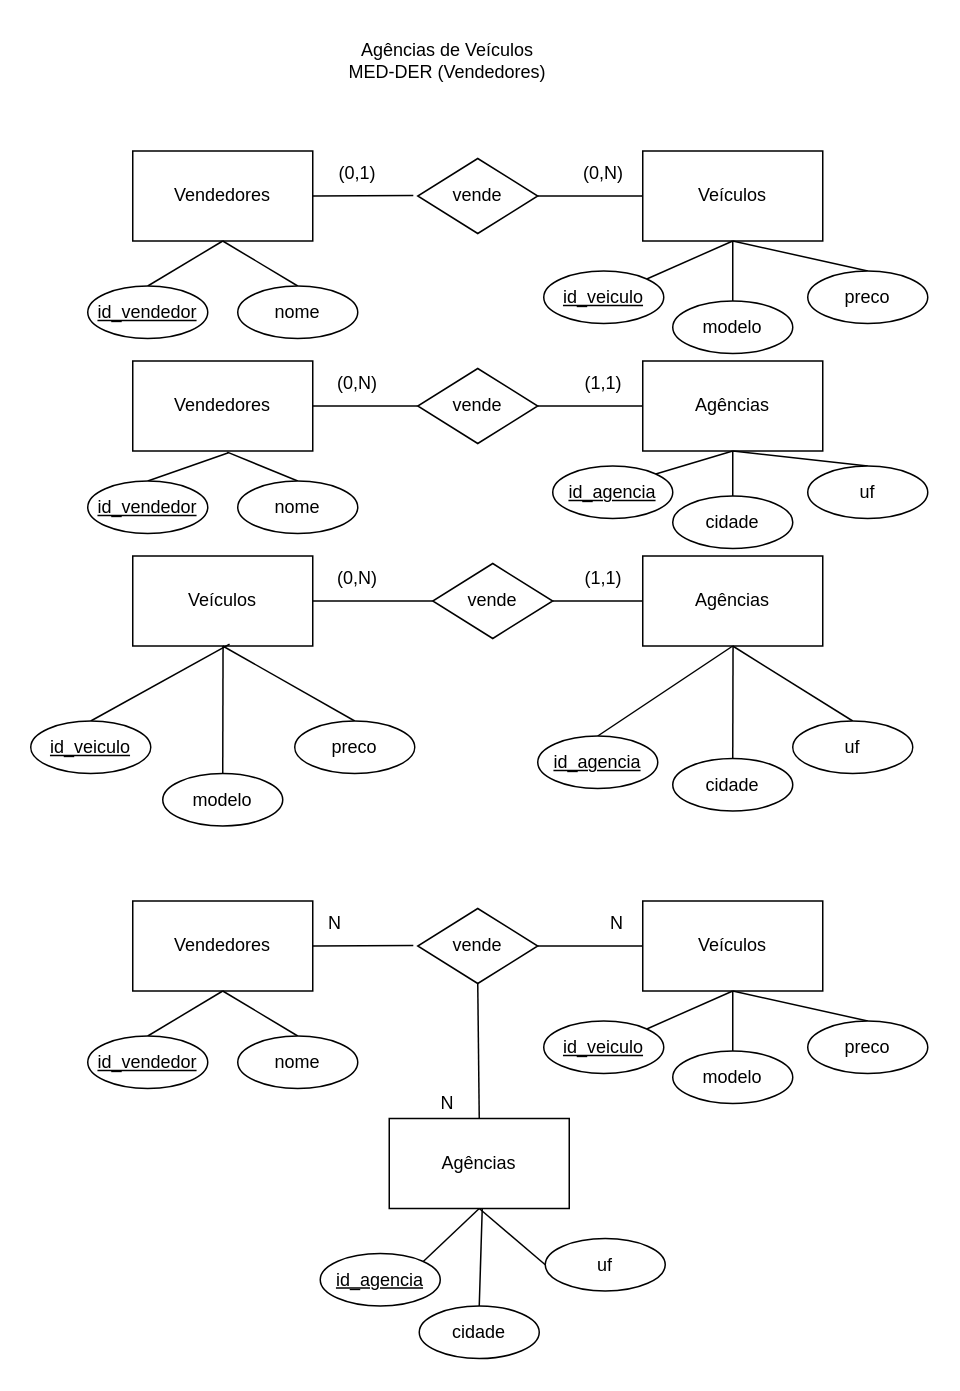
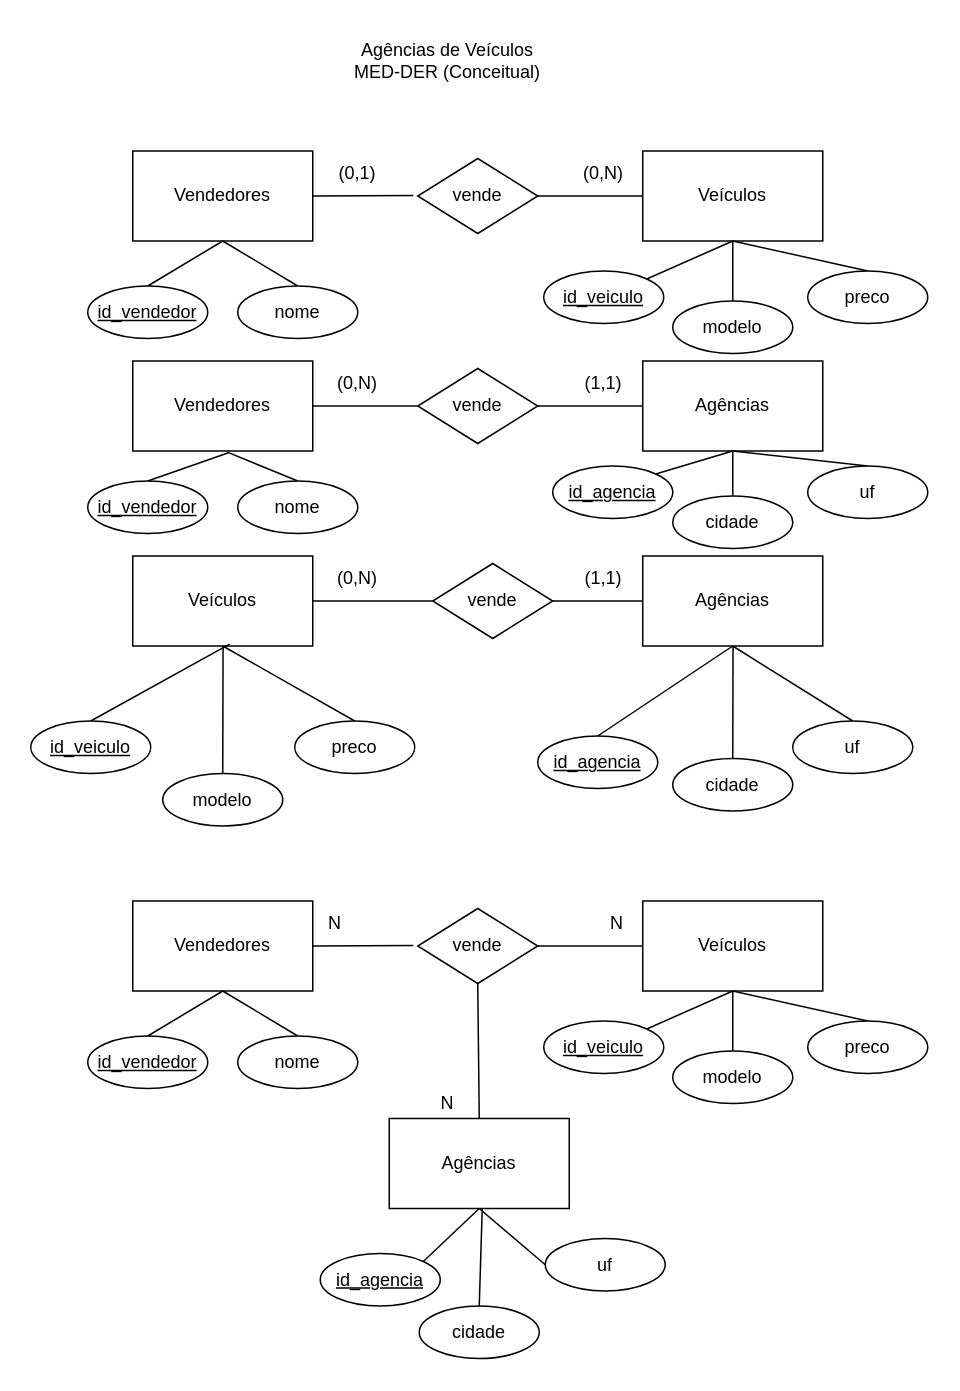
node "Agências de Veículos MED-DER (Vendedores)": label "Agências de Veículos MED-DER (Vendedores)" -> "Agências de Veículos MED-DER (Conceitual)"
